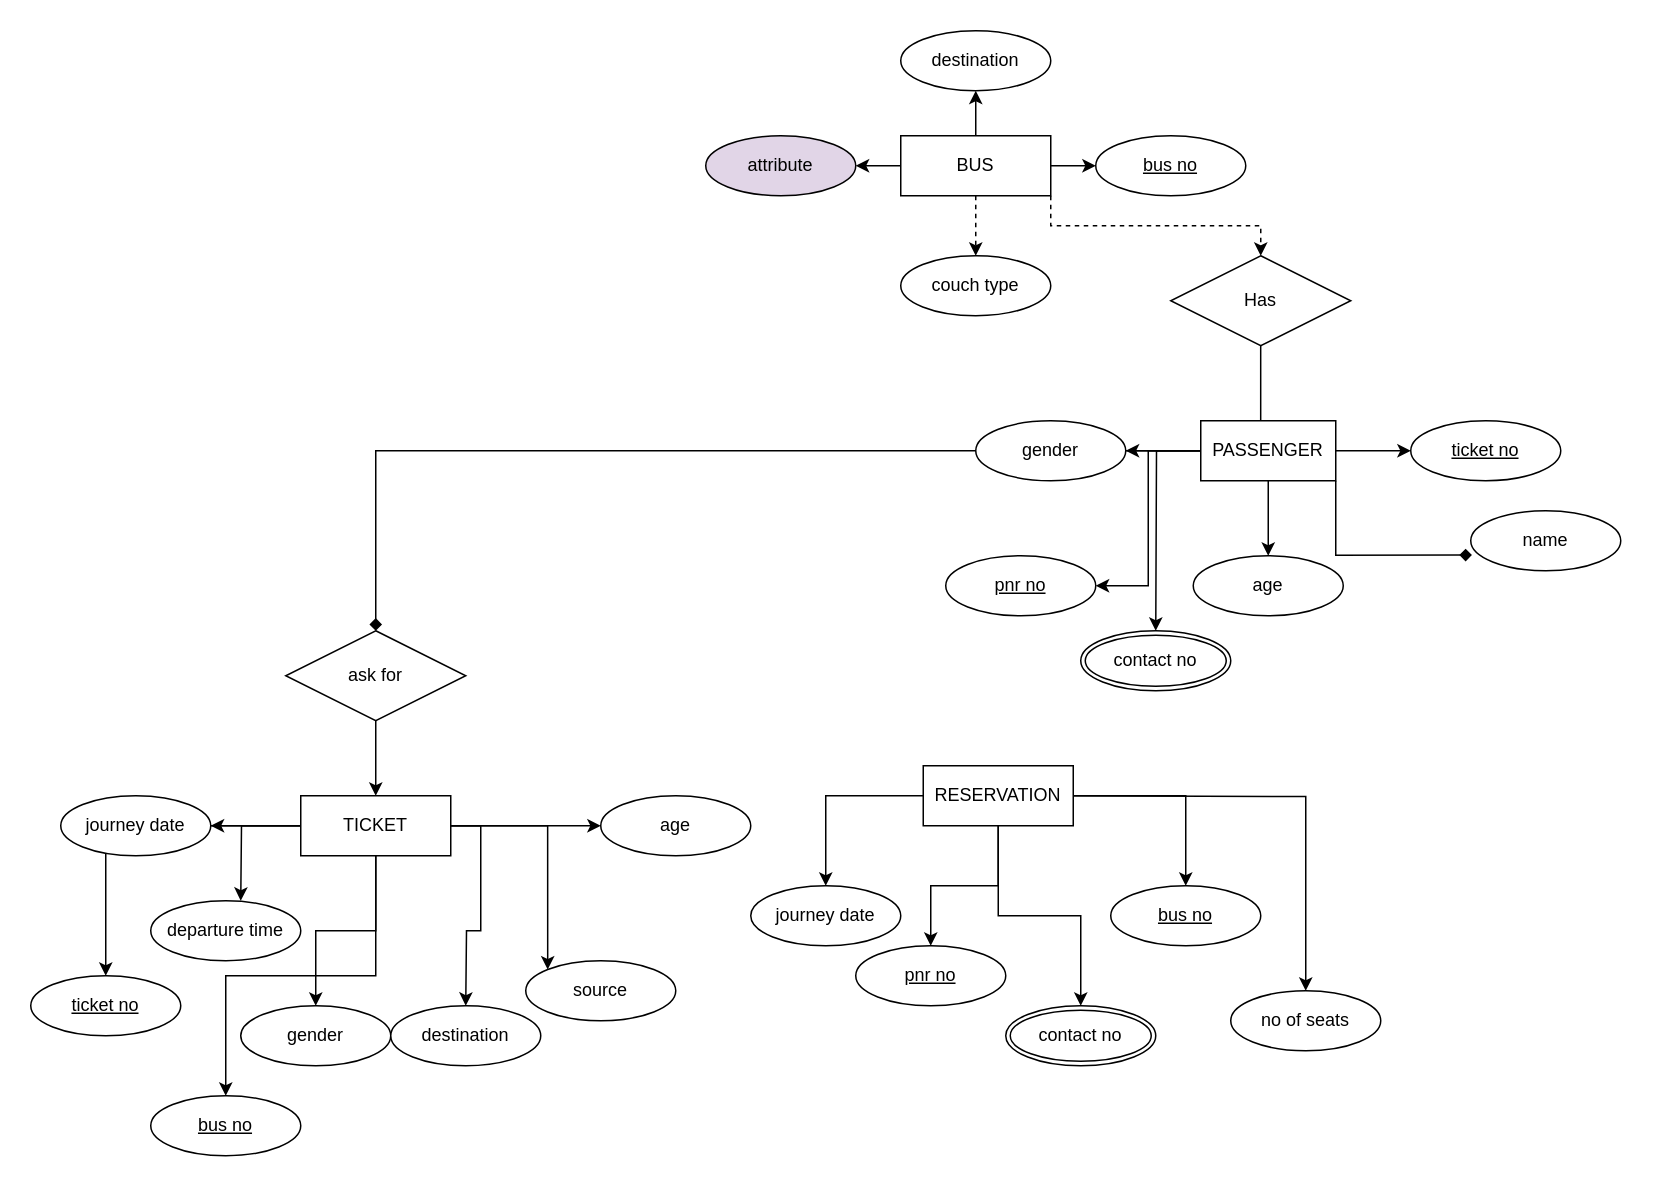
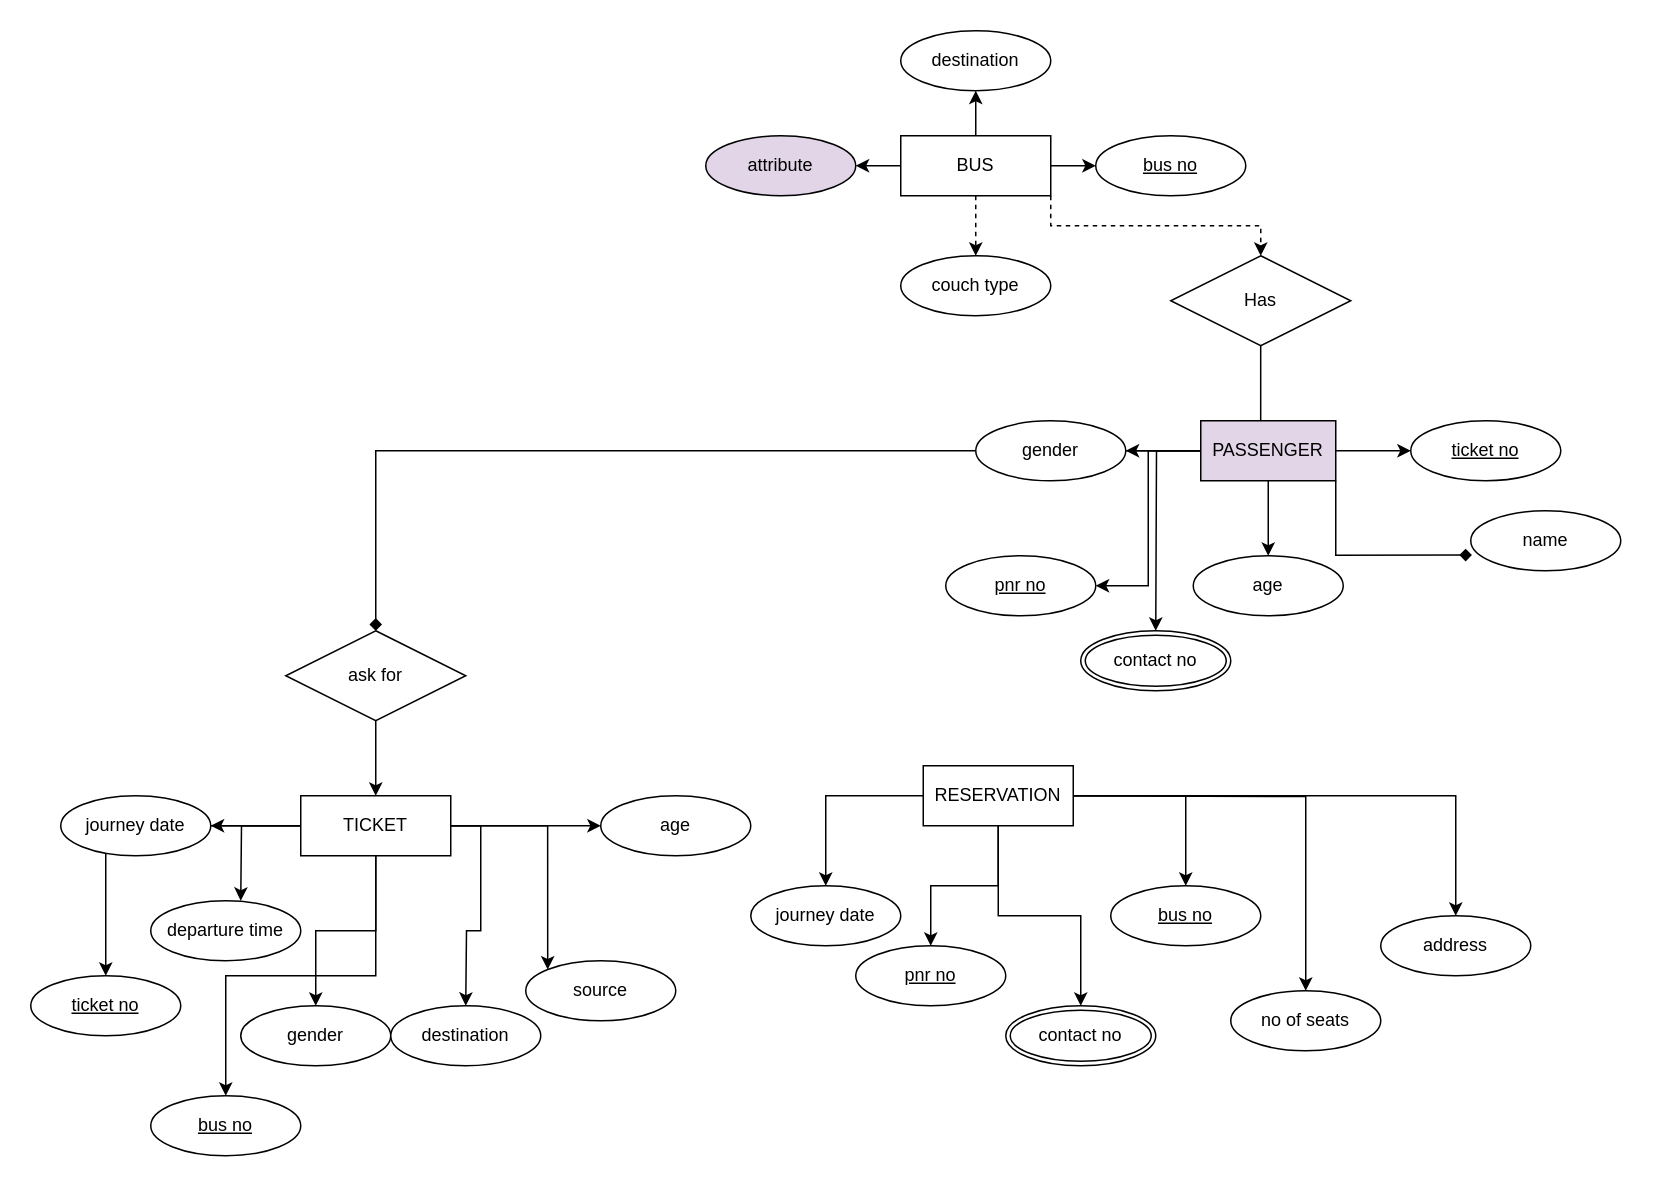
node "PASSENGER": fillcolor #ffffff -> #e1d5e7
edge "RESERVATION" -> "address": added
node "address": added
